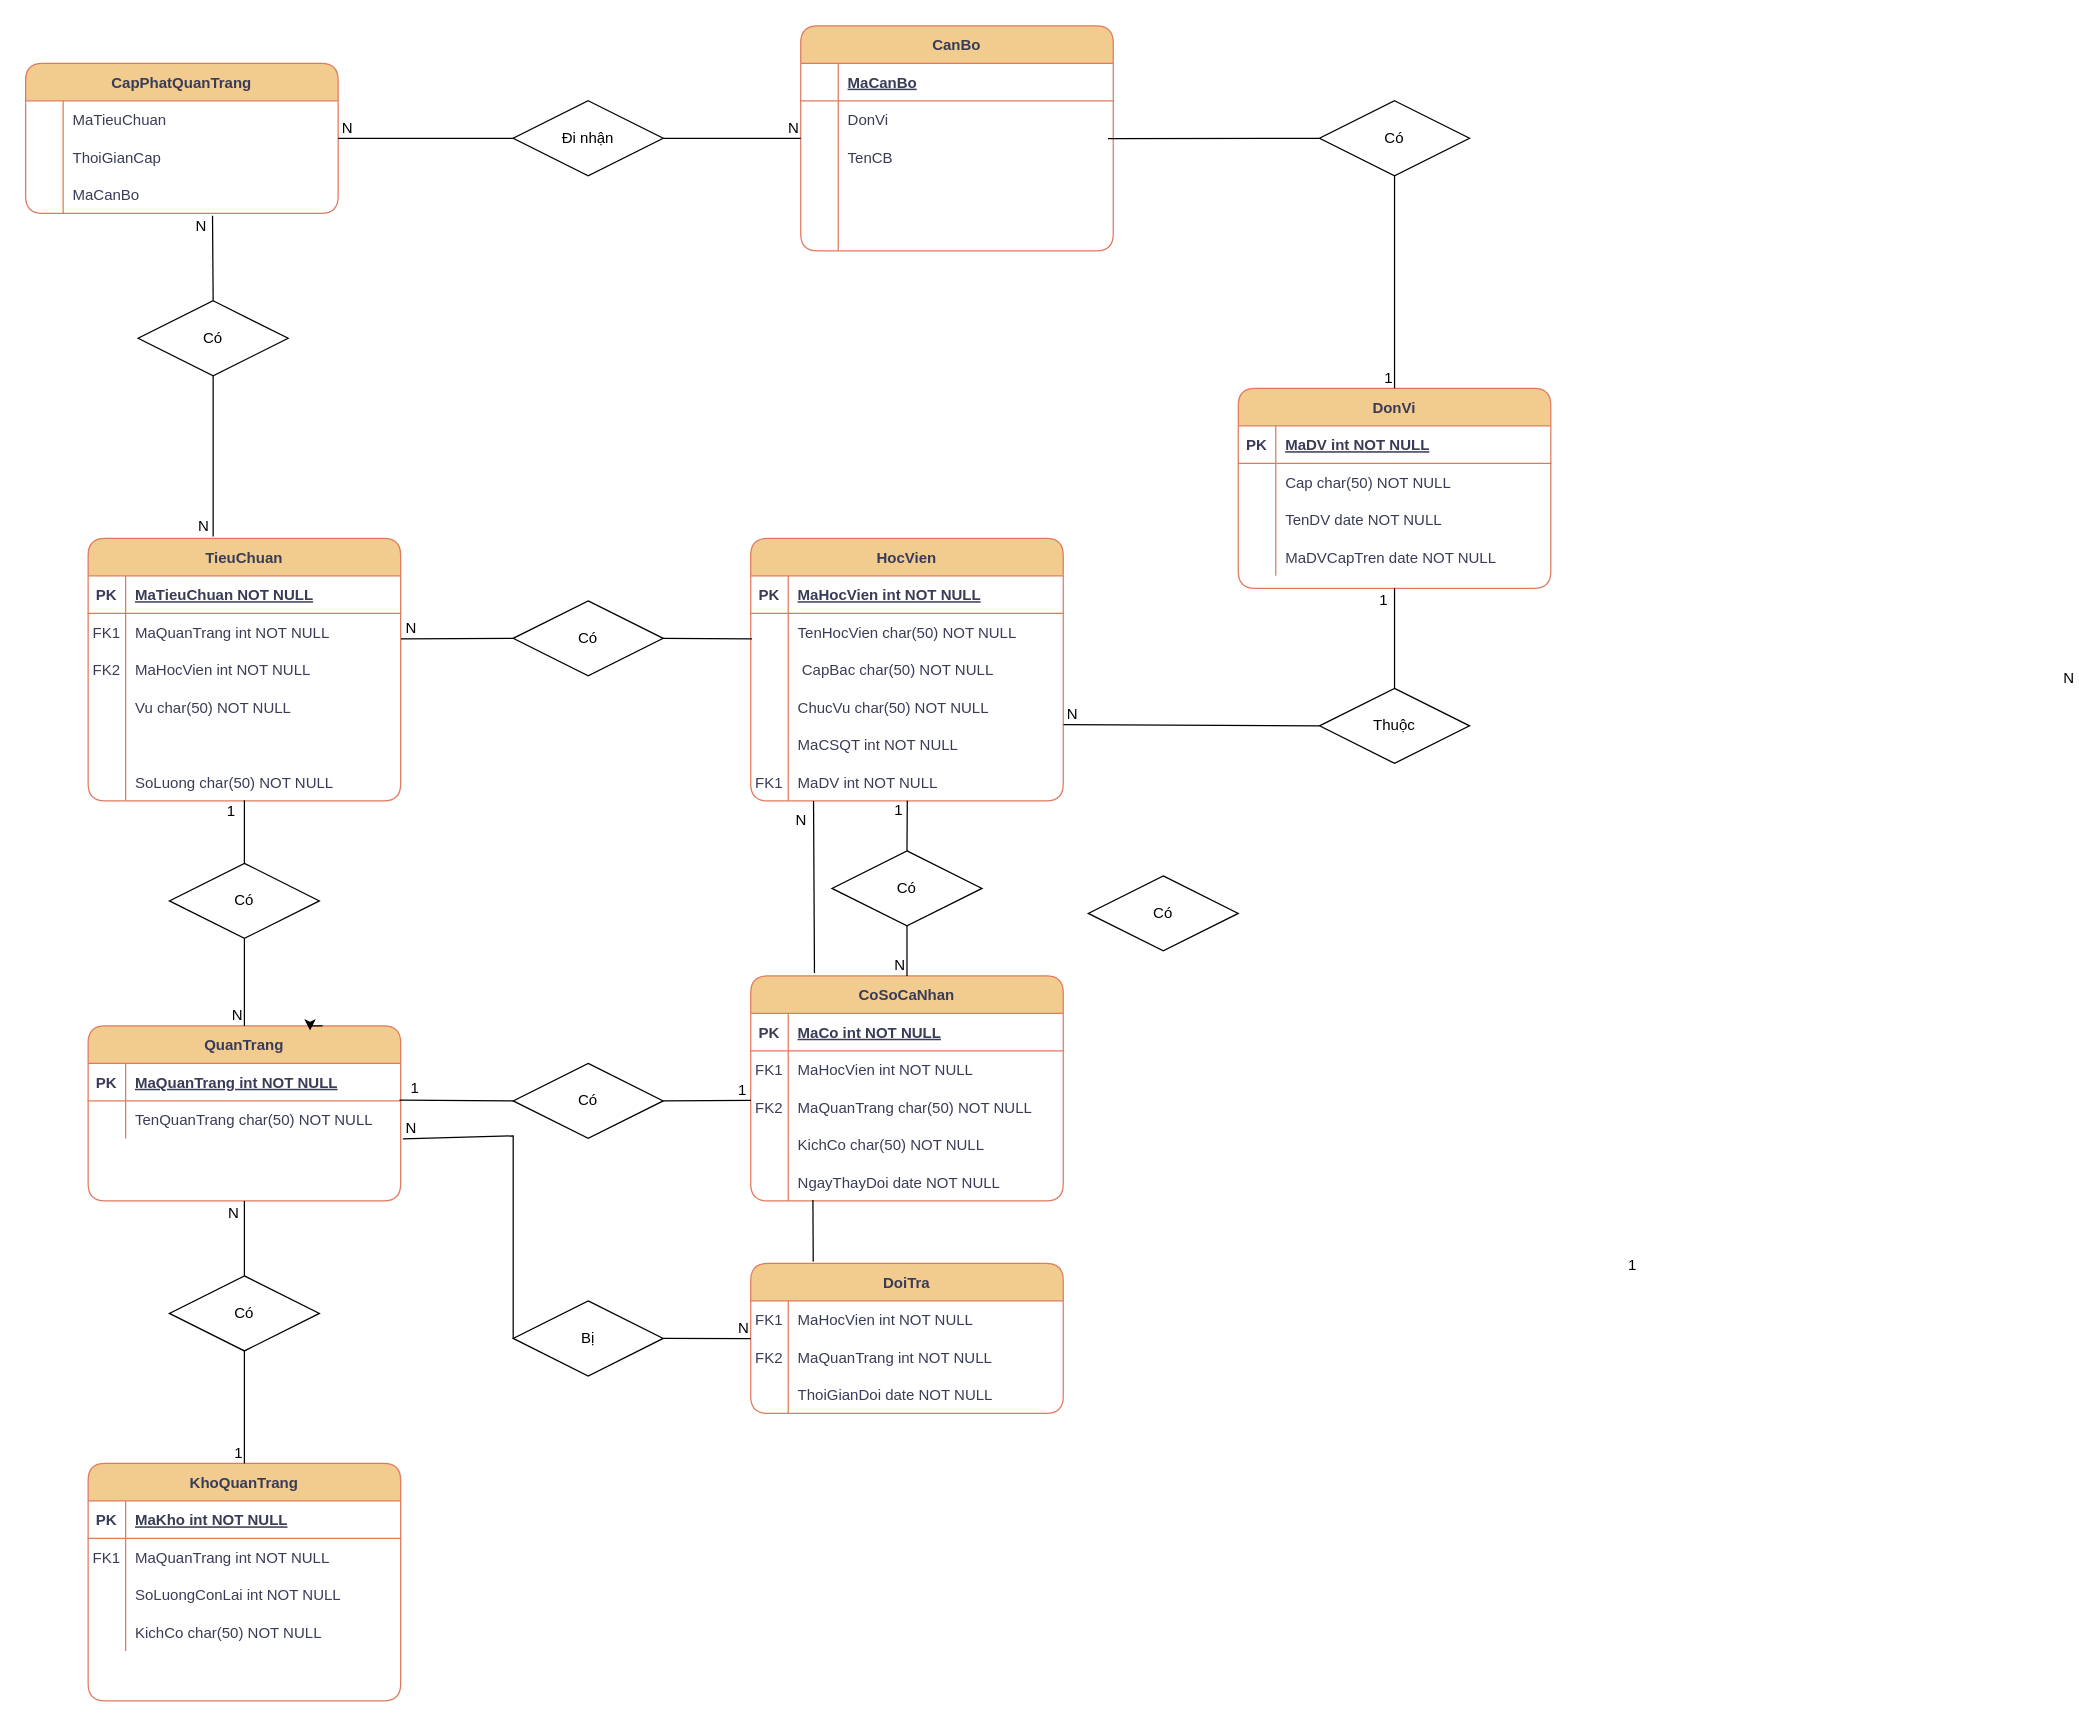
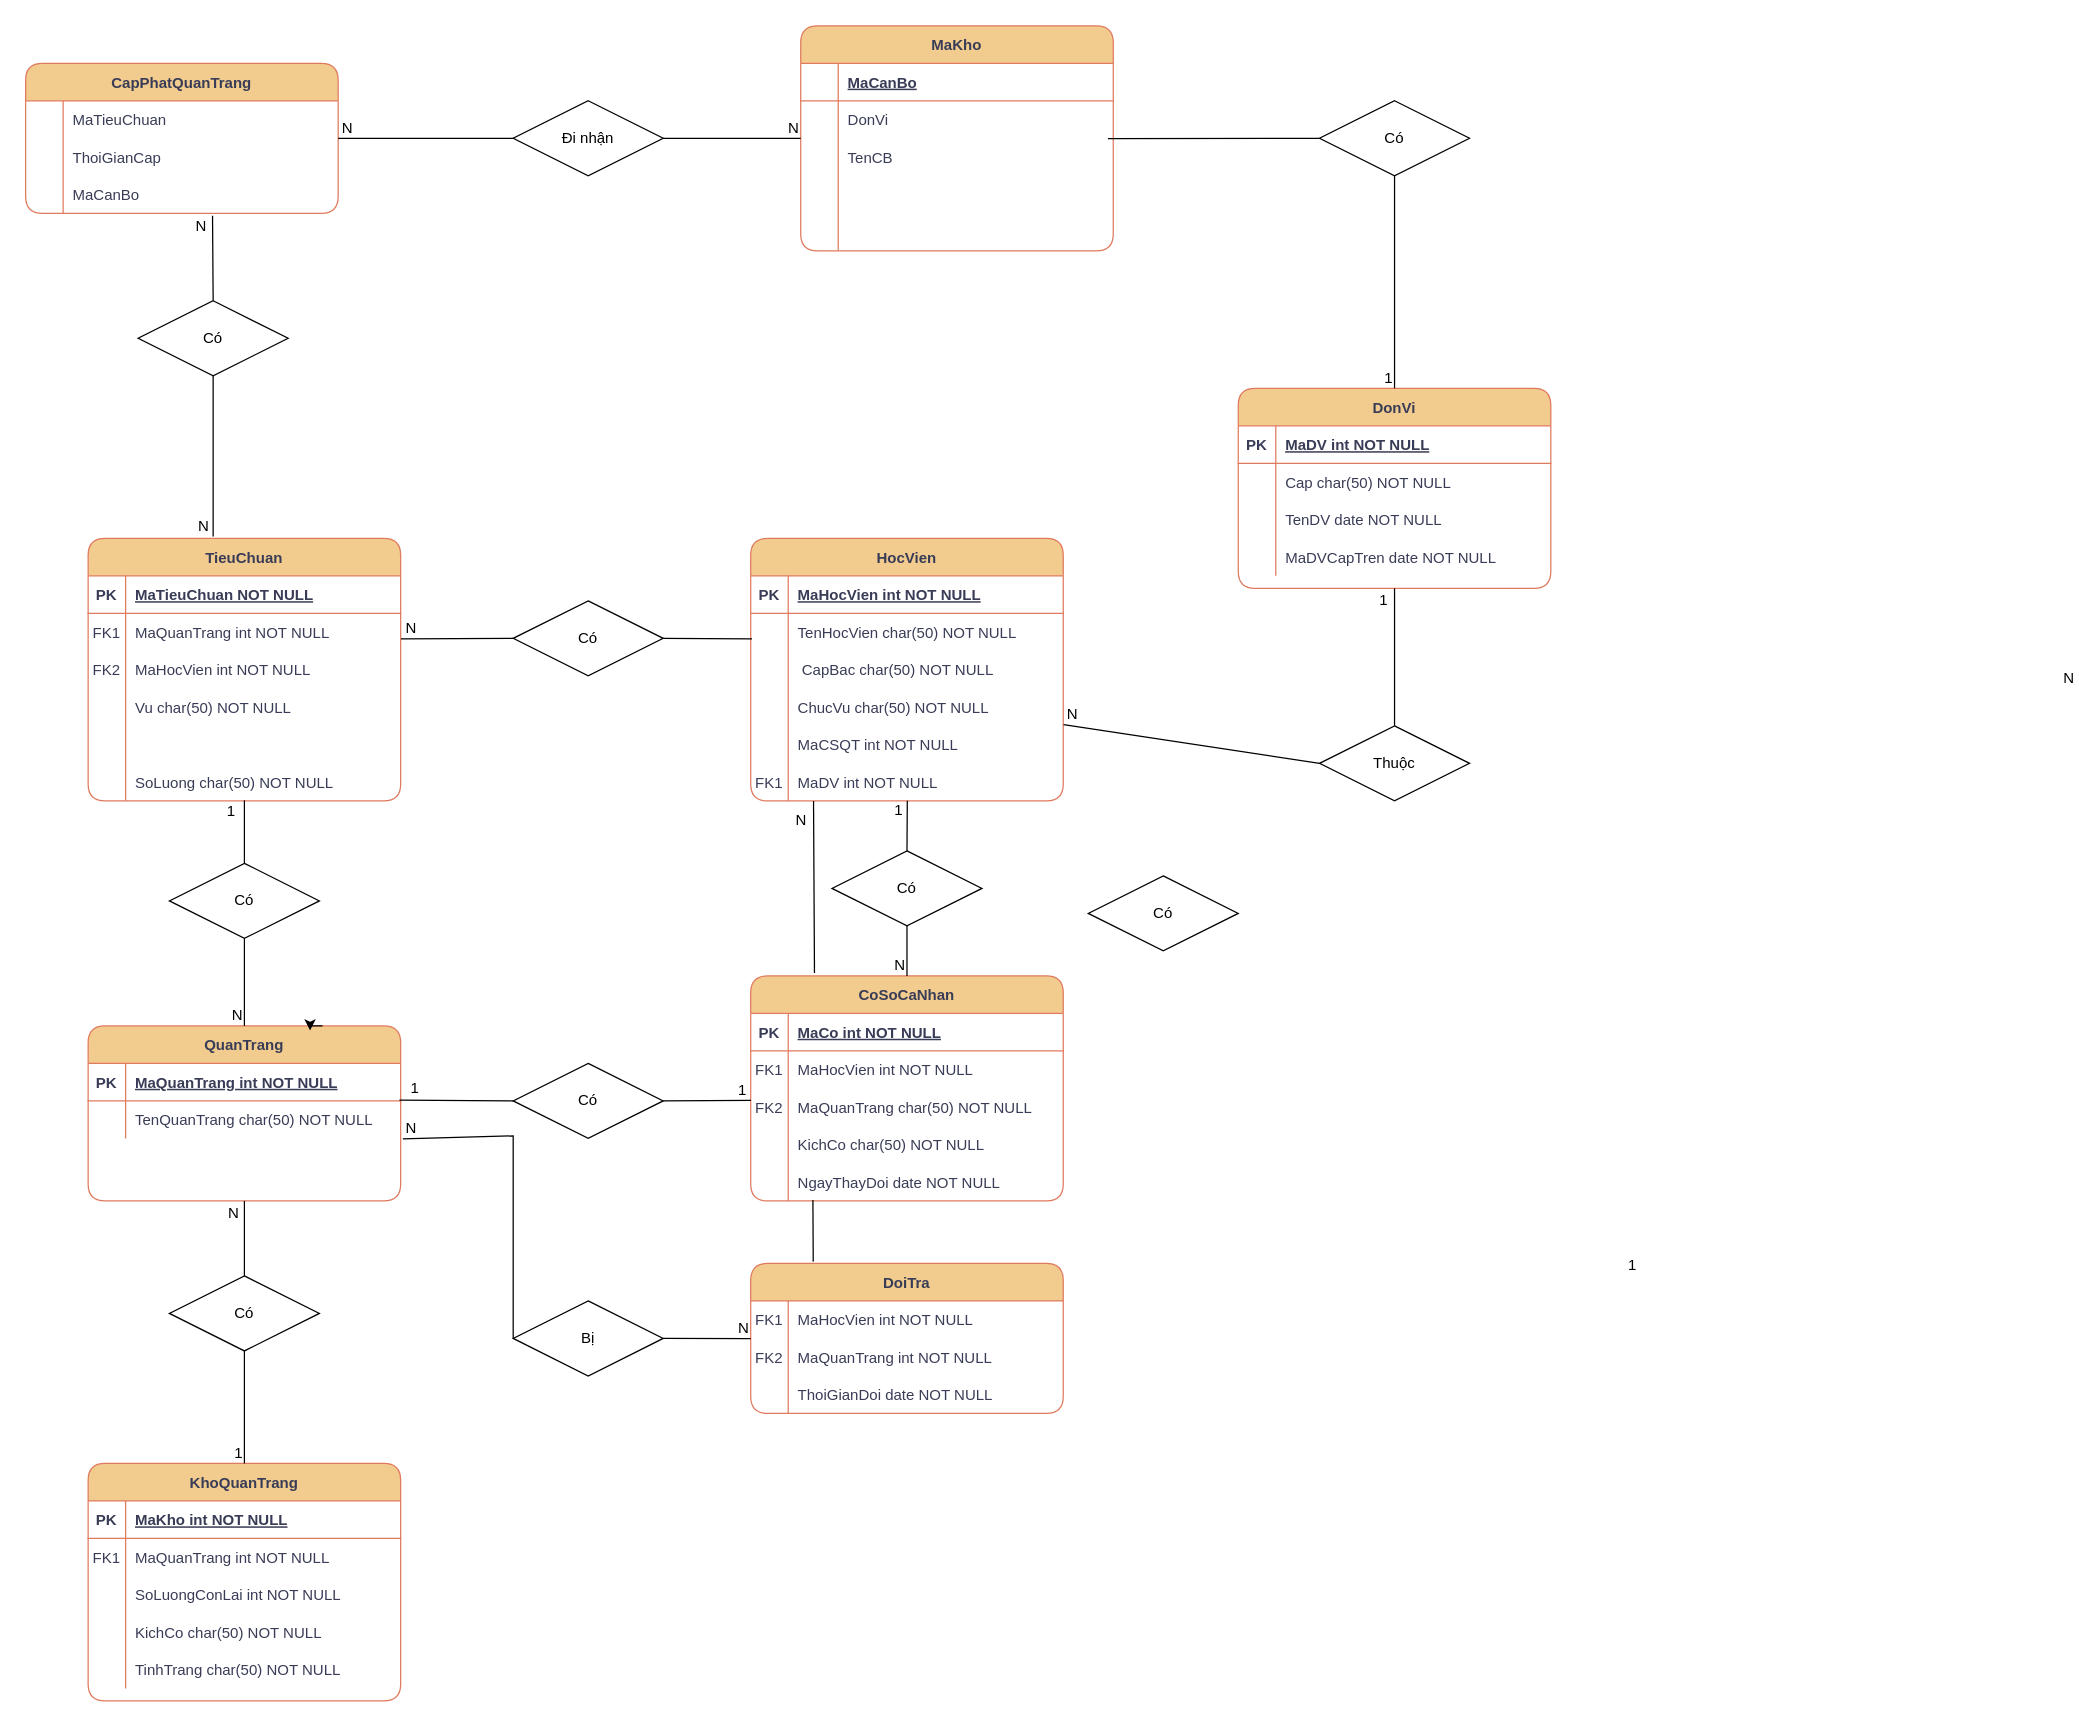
node "CanBo": label "CanBo" -> "MaKho"
node "Thuộc": moved (1394, 726) -> (1394, 763)
node "TinhTrang char(50) NOT NULL": added
